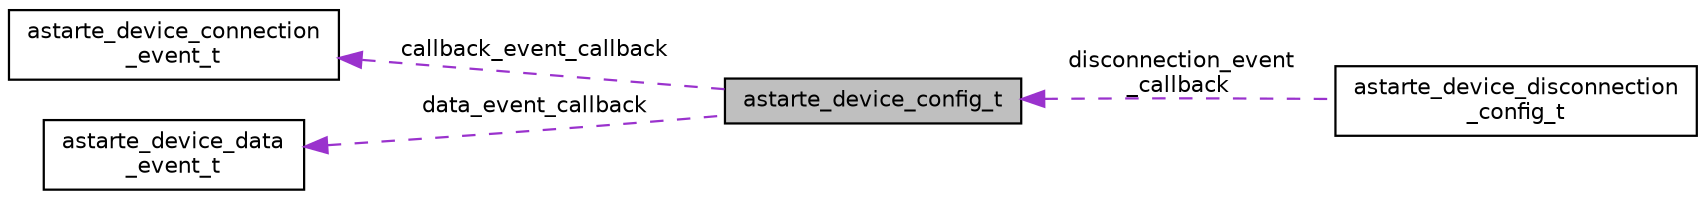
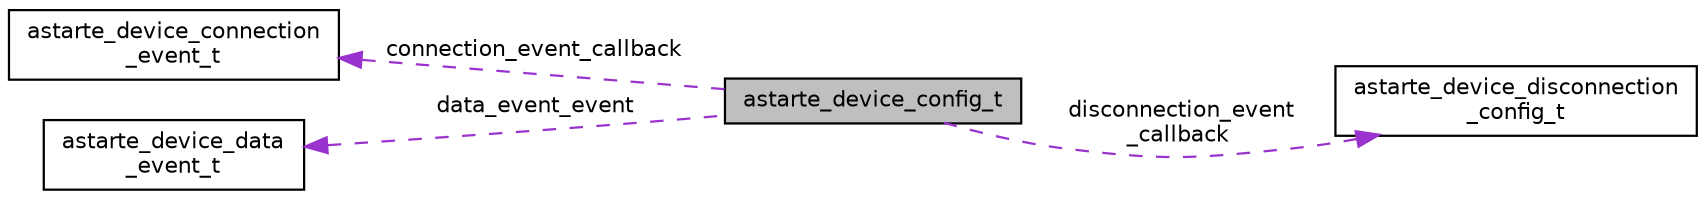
edge "astarte_device_config_t" -> "astarte_device_connection _event_t": label " callback_event_callback" -> " connection_event_callback"
edge "astarte_device_disconnection _config_t" -> "astarte_device_config_t": reversed
edge "astarte_device_config_t" -> "astarte_device_data _event_t": label " data_event_callback" -> " data_event_event"
